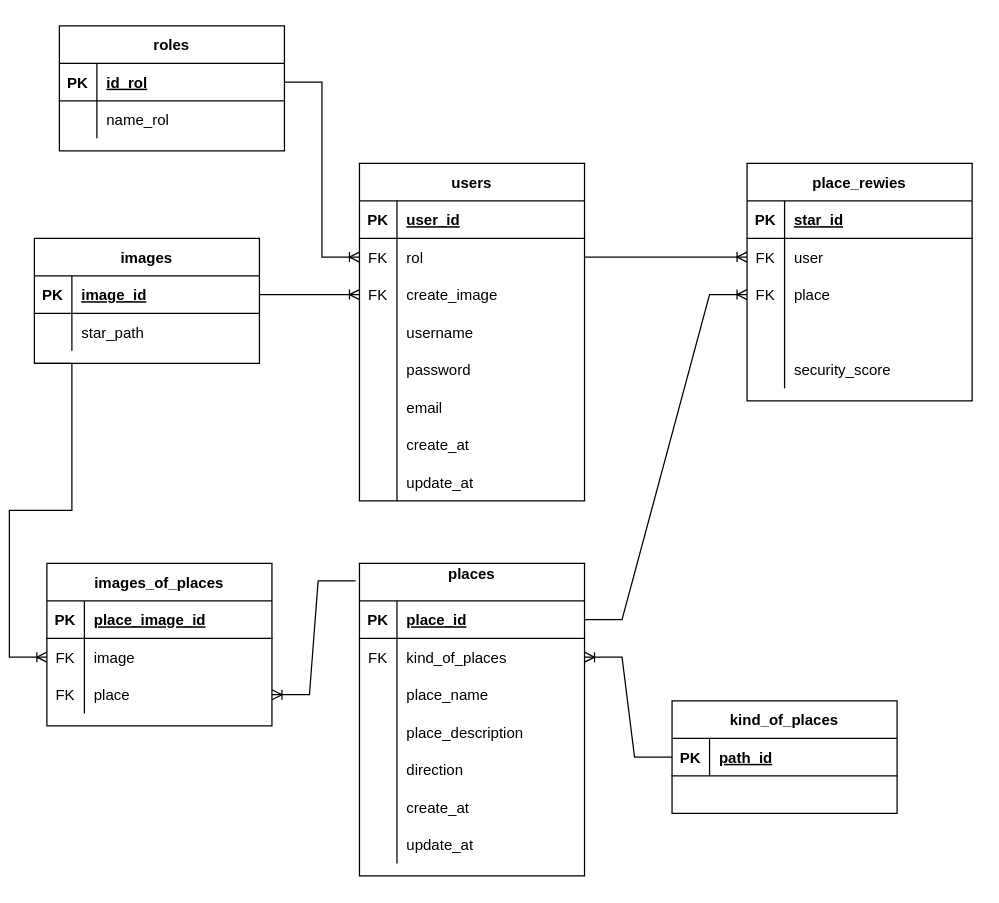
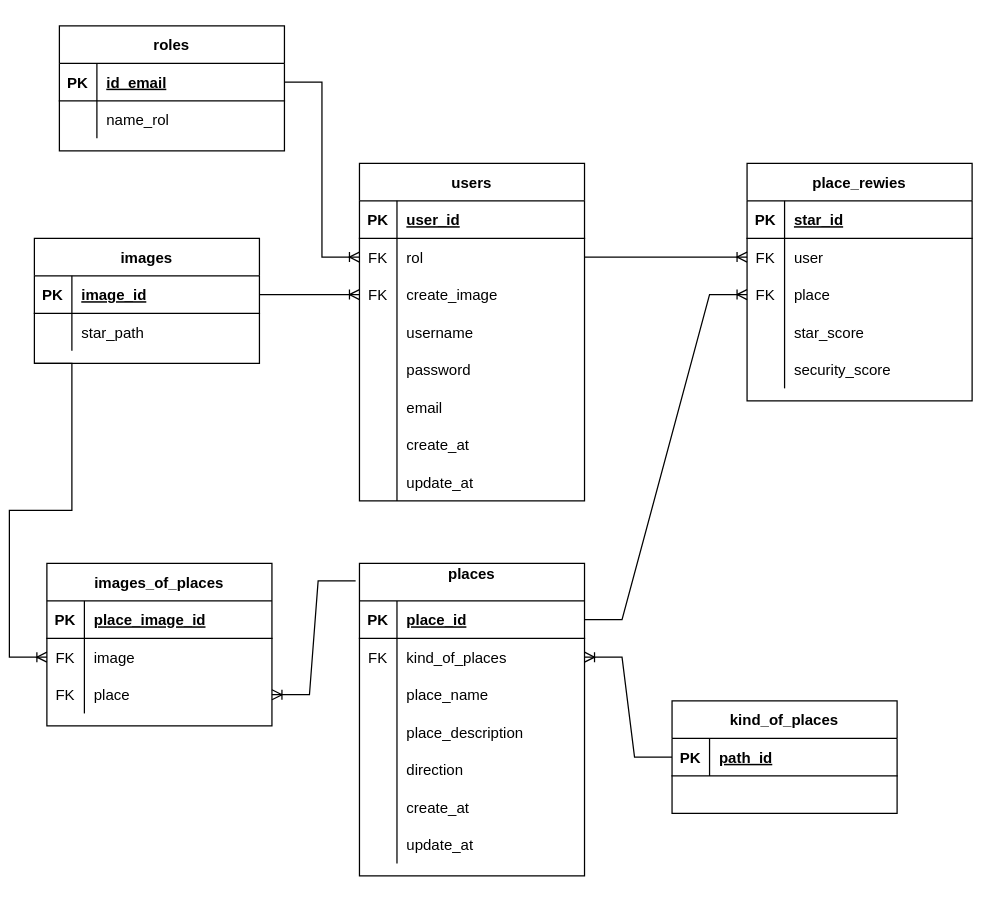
node "id_rol": label "id_rol" -> "id_email"
node "star_score": added
